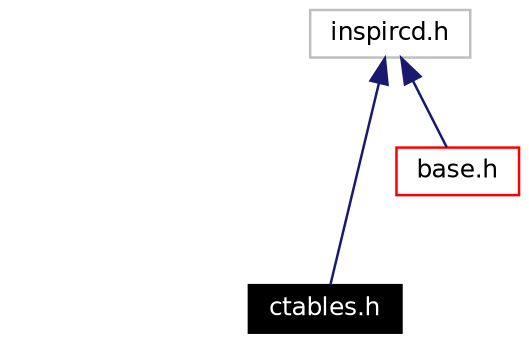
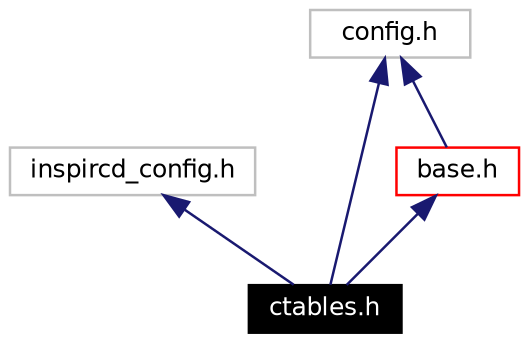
node "inspircd.h": label "inspircd.h" -> "config.h"
node "inspircd_config.h": added
edge "ctables.h" -> "base.h": added
